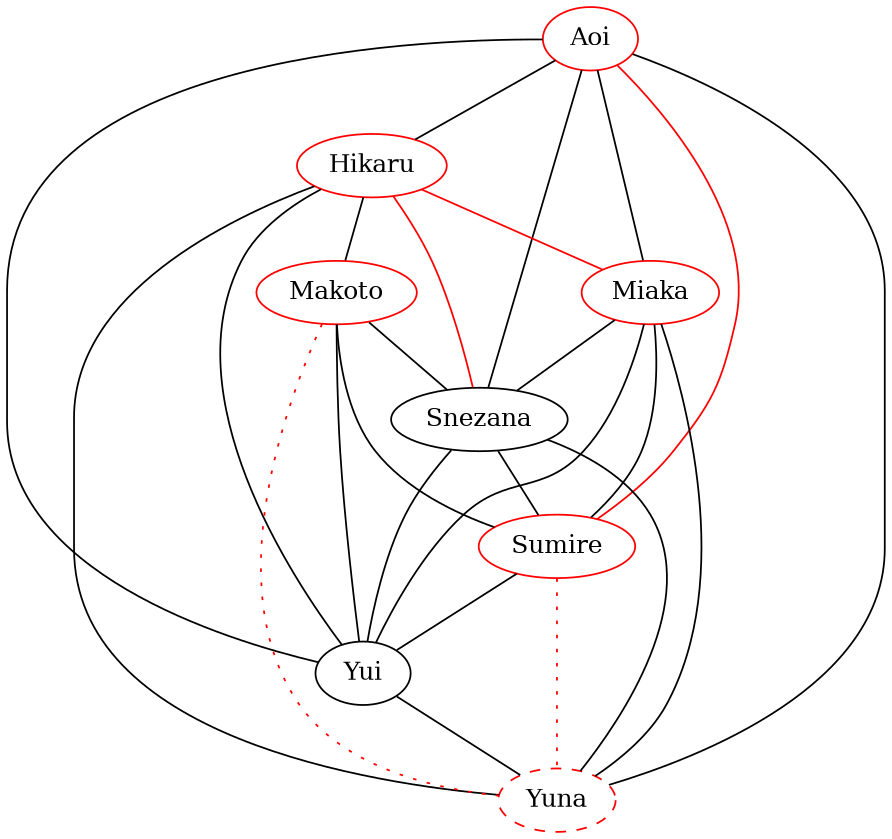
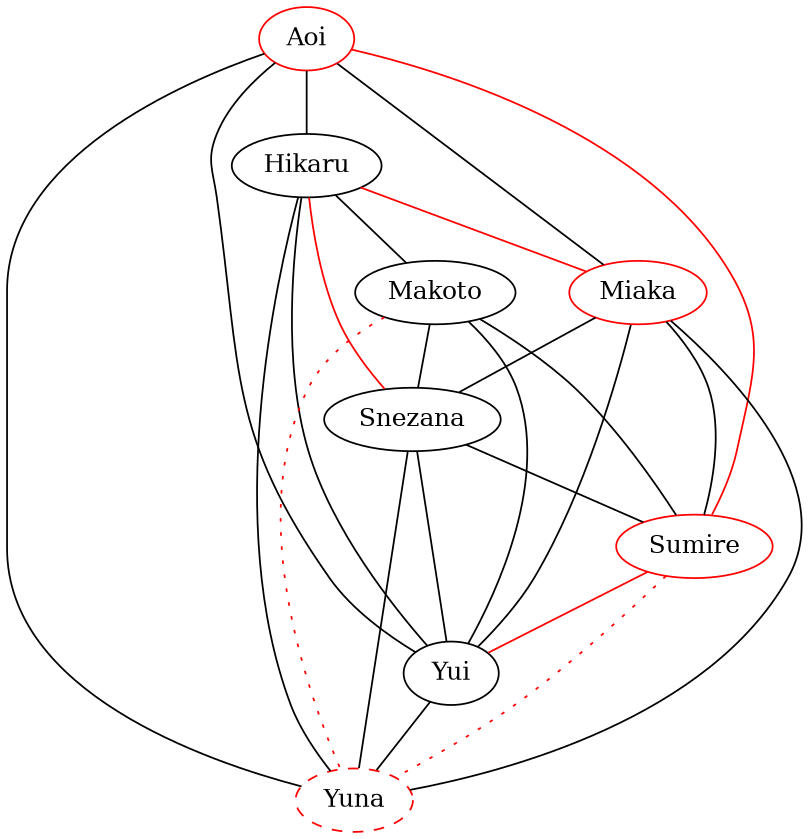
node "Hikaru": color red -> black
edge "Aoi" -- "Snezana": removed
node "Makoto": color red -> black
edge "Sumire" -- "Yui": color black -> red
